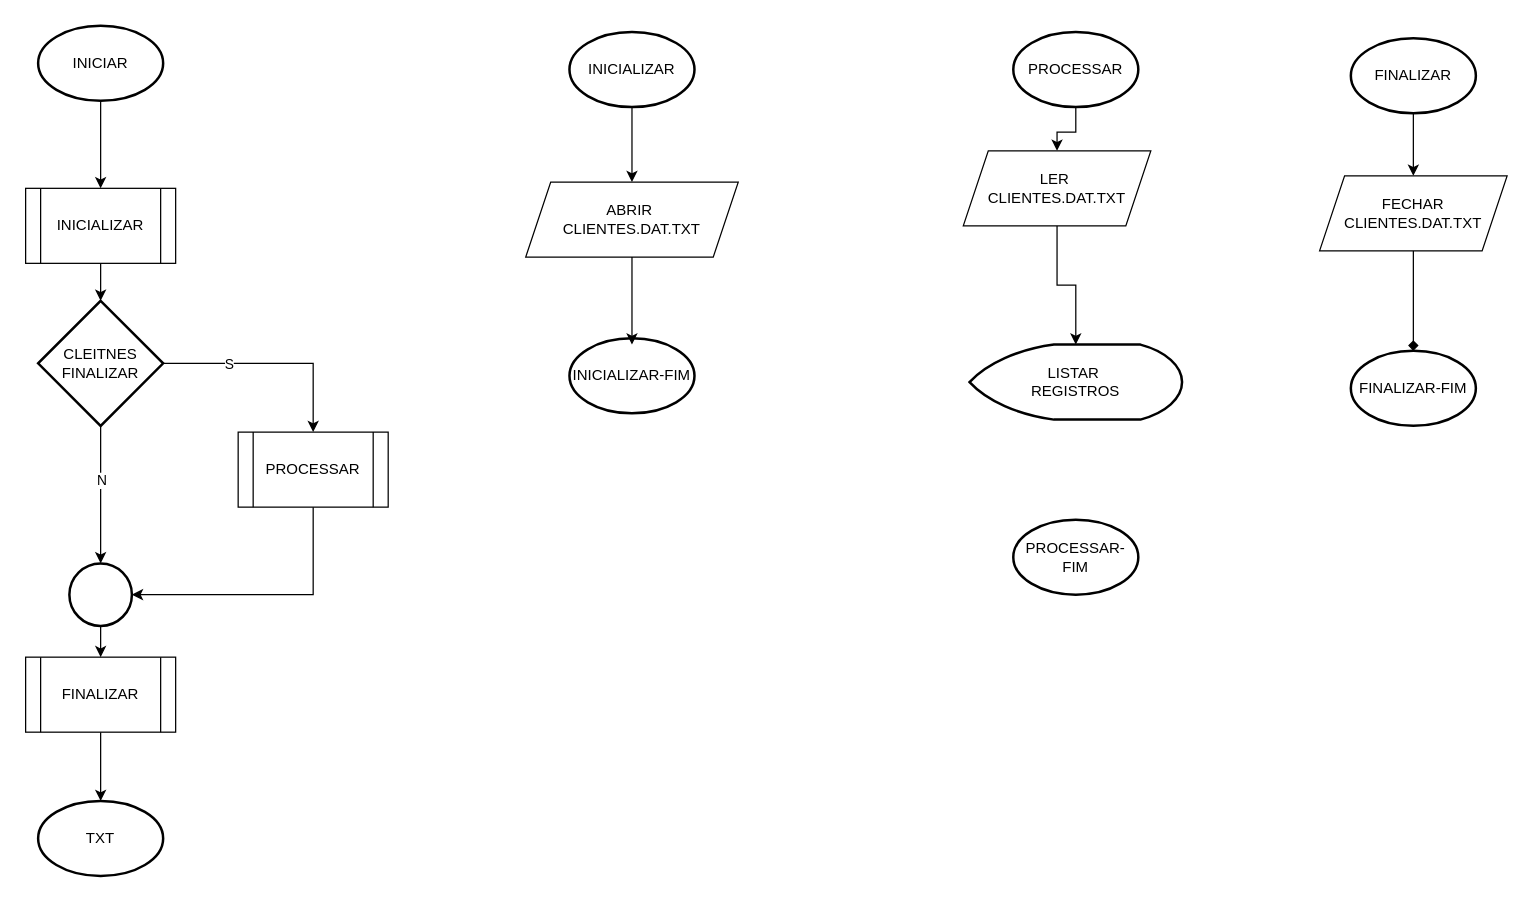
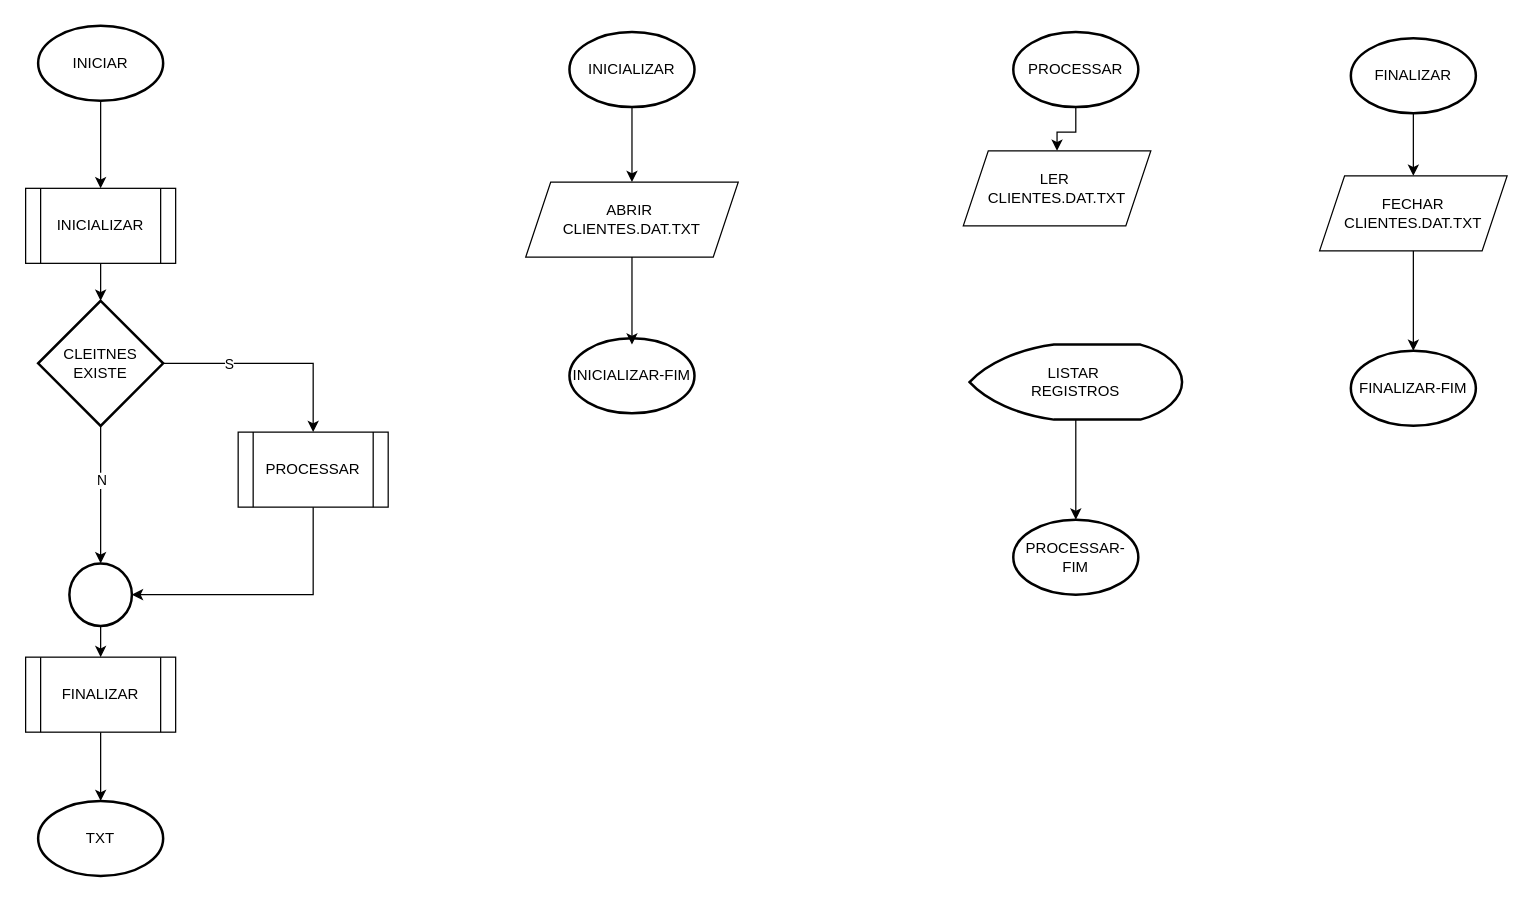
edge "LER CLIENTES.DAT.TXT" -> "LISTAR REGISTROS": removed
edge "FECHAR CLIENTES.DAT.TXT" -> "FINALIZAR-FIM": arrowhead diamond -> classic
node "CLEITNES FINALIZAR": label "CLEITNES FINALIZAR" -> "CLEITNES EXISTE"
edge "LISTAR REGISTROS" -> "PROCESSAR-FIM": added
